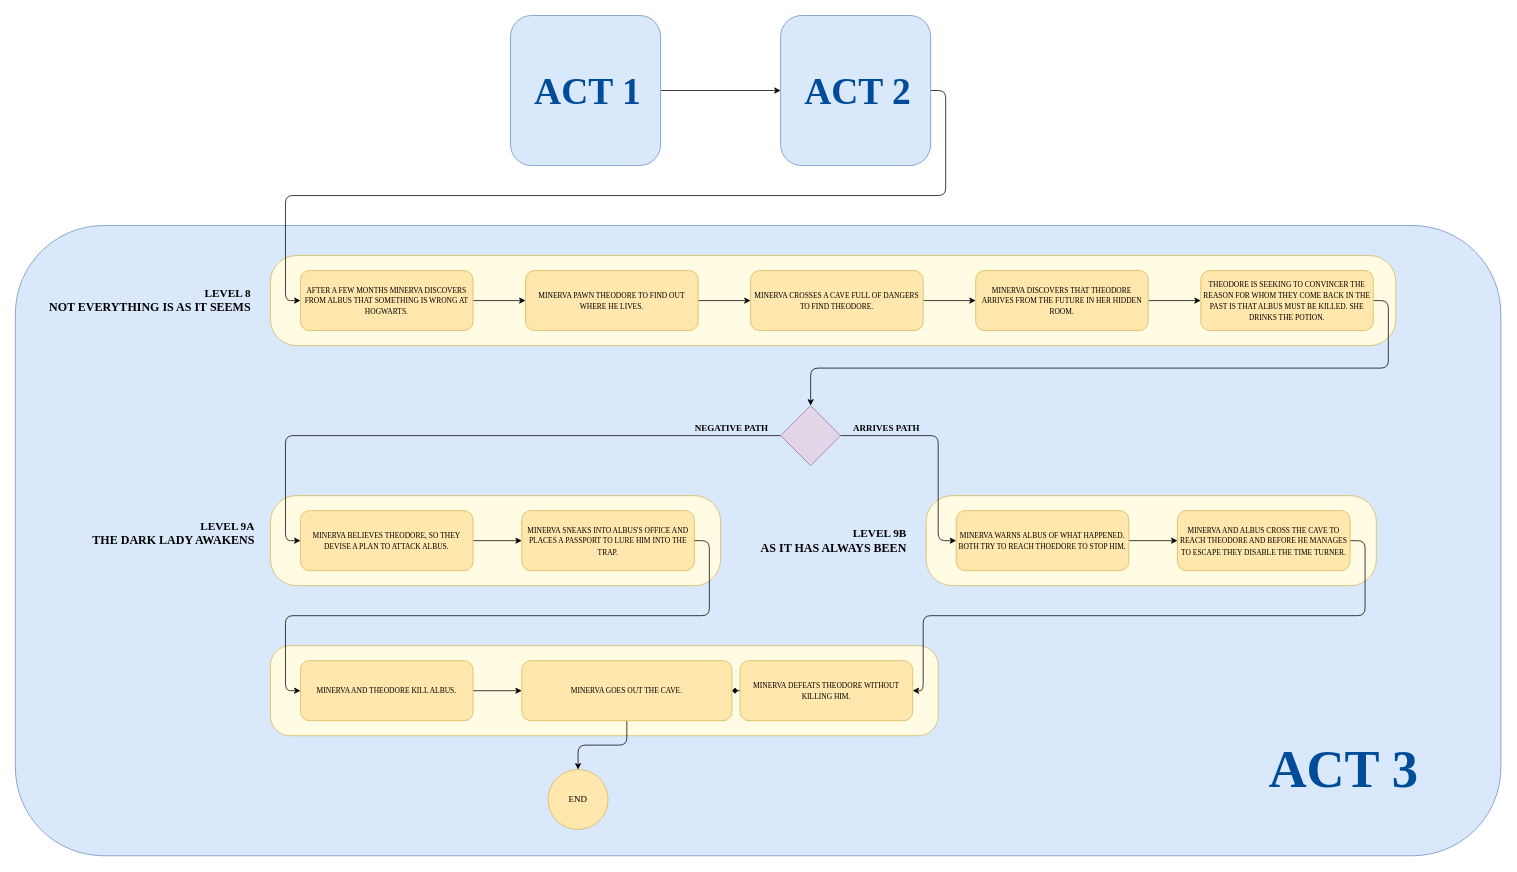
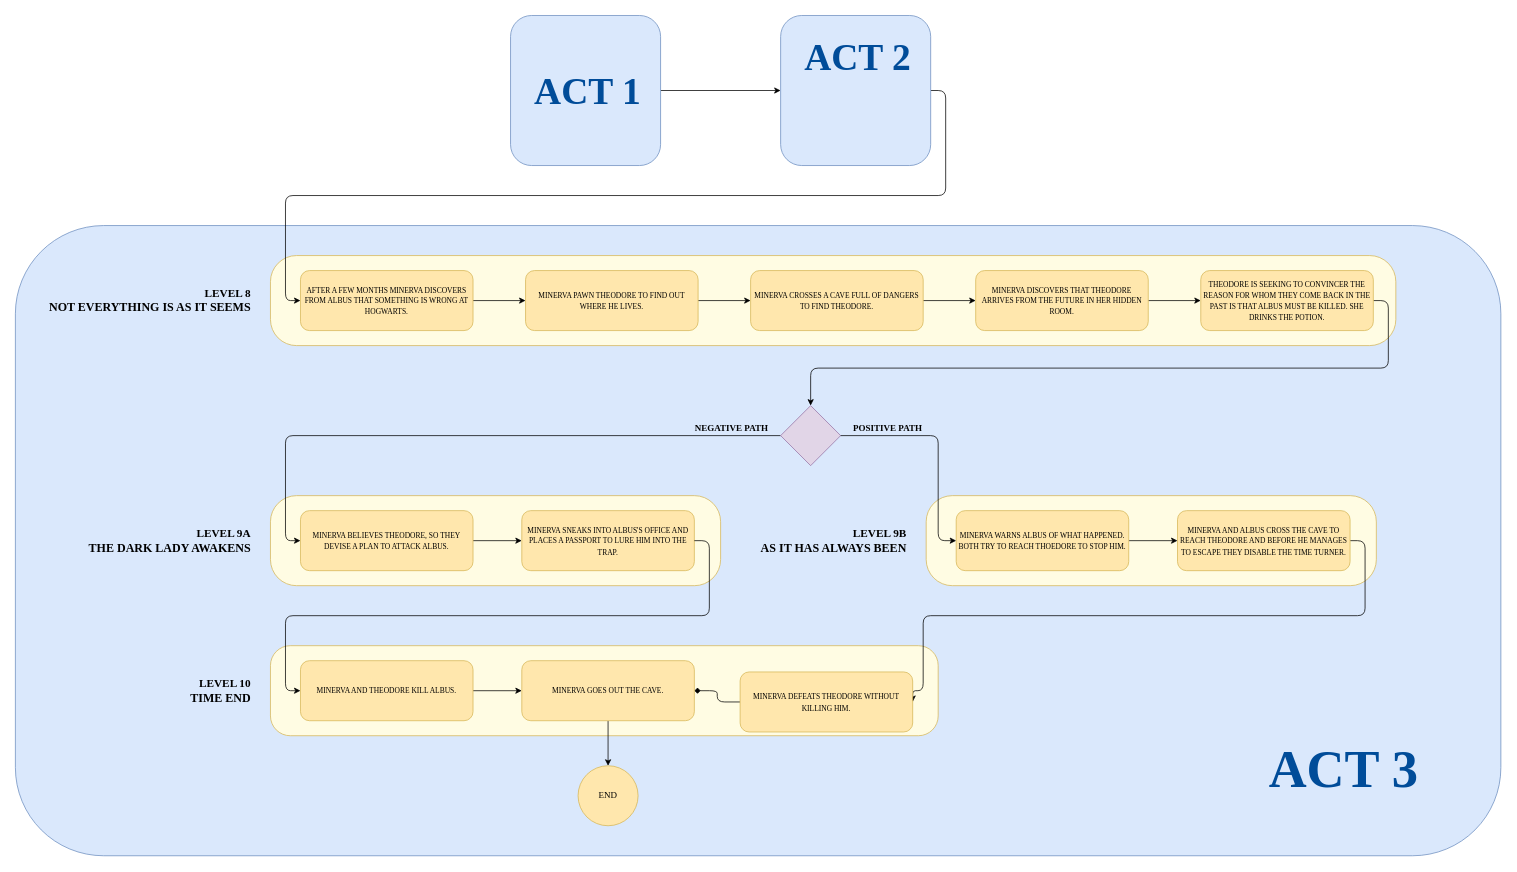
node "ACT 2": moved (855, 90) -> (855, 57)
node "ARRIVES PATH": label "ARRIVES PATH" -> "POSITIVE PATH"
node "LEVEL 9A THE DARK LADY AWAKENS": moved (151, 533) -> (147, 540)
node "LEVEL 10 TIME END": added
node "MINERVA GOES OUT THE CAVE.": size 210x60 -> 173x60
node "MINERVA DEFEATS THEODORE WITHOUT KILLING HIM.": moved (826, 690) -> (826, 702)
node "END": moved (578, 799) -> (608, 795)
